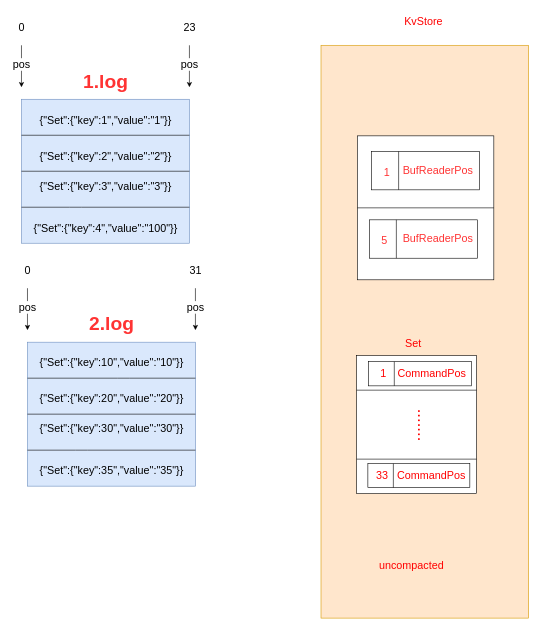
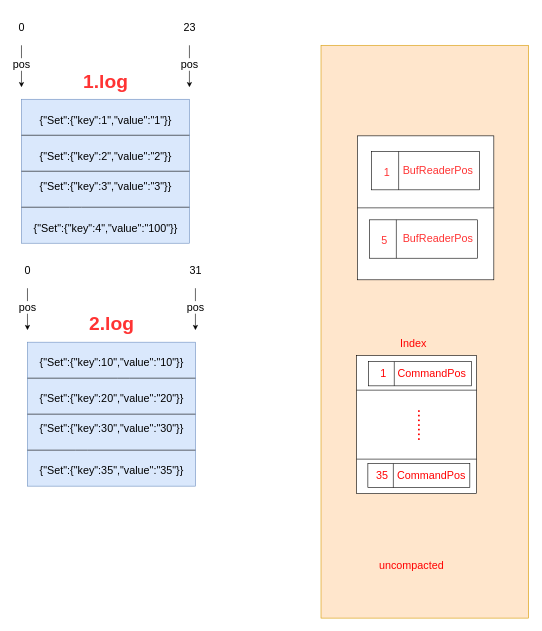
node "KvStore": removed
node "Set": label "Set" -> "Index"
node "33": label "33" -> "35"
